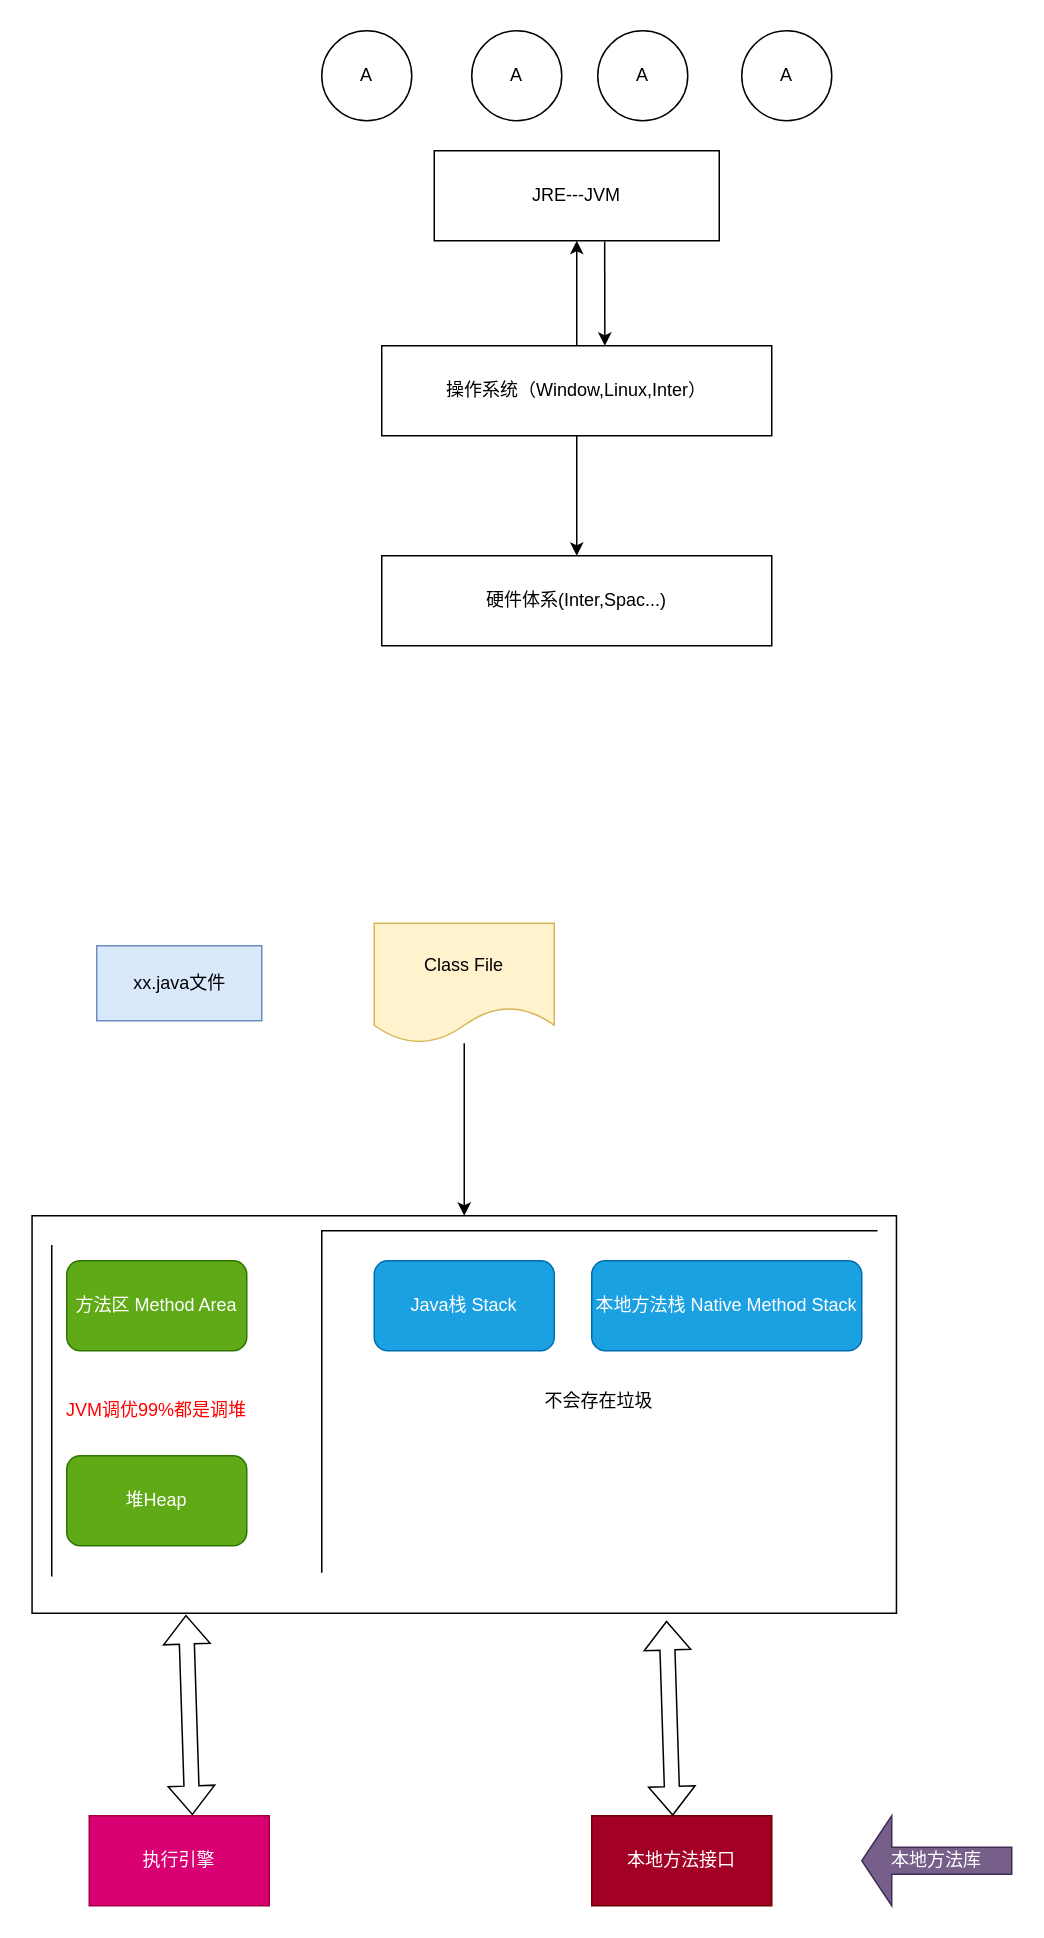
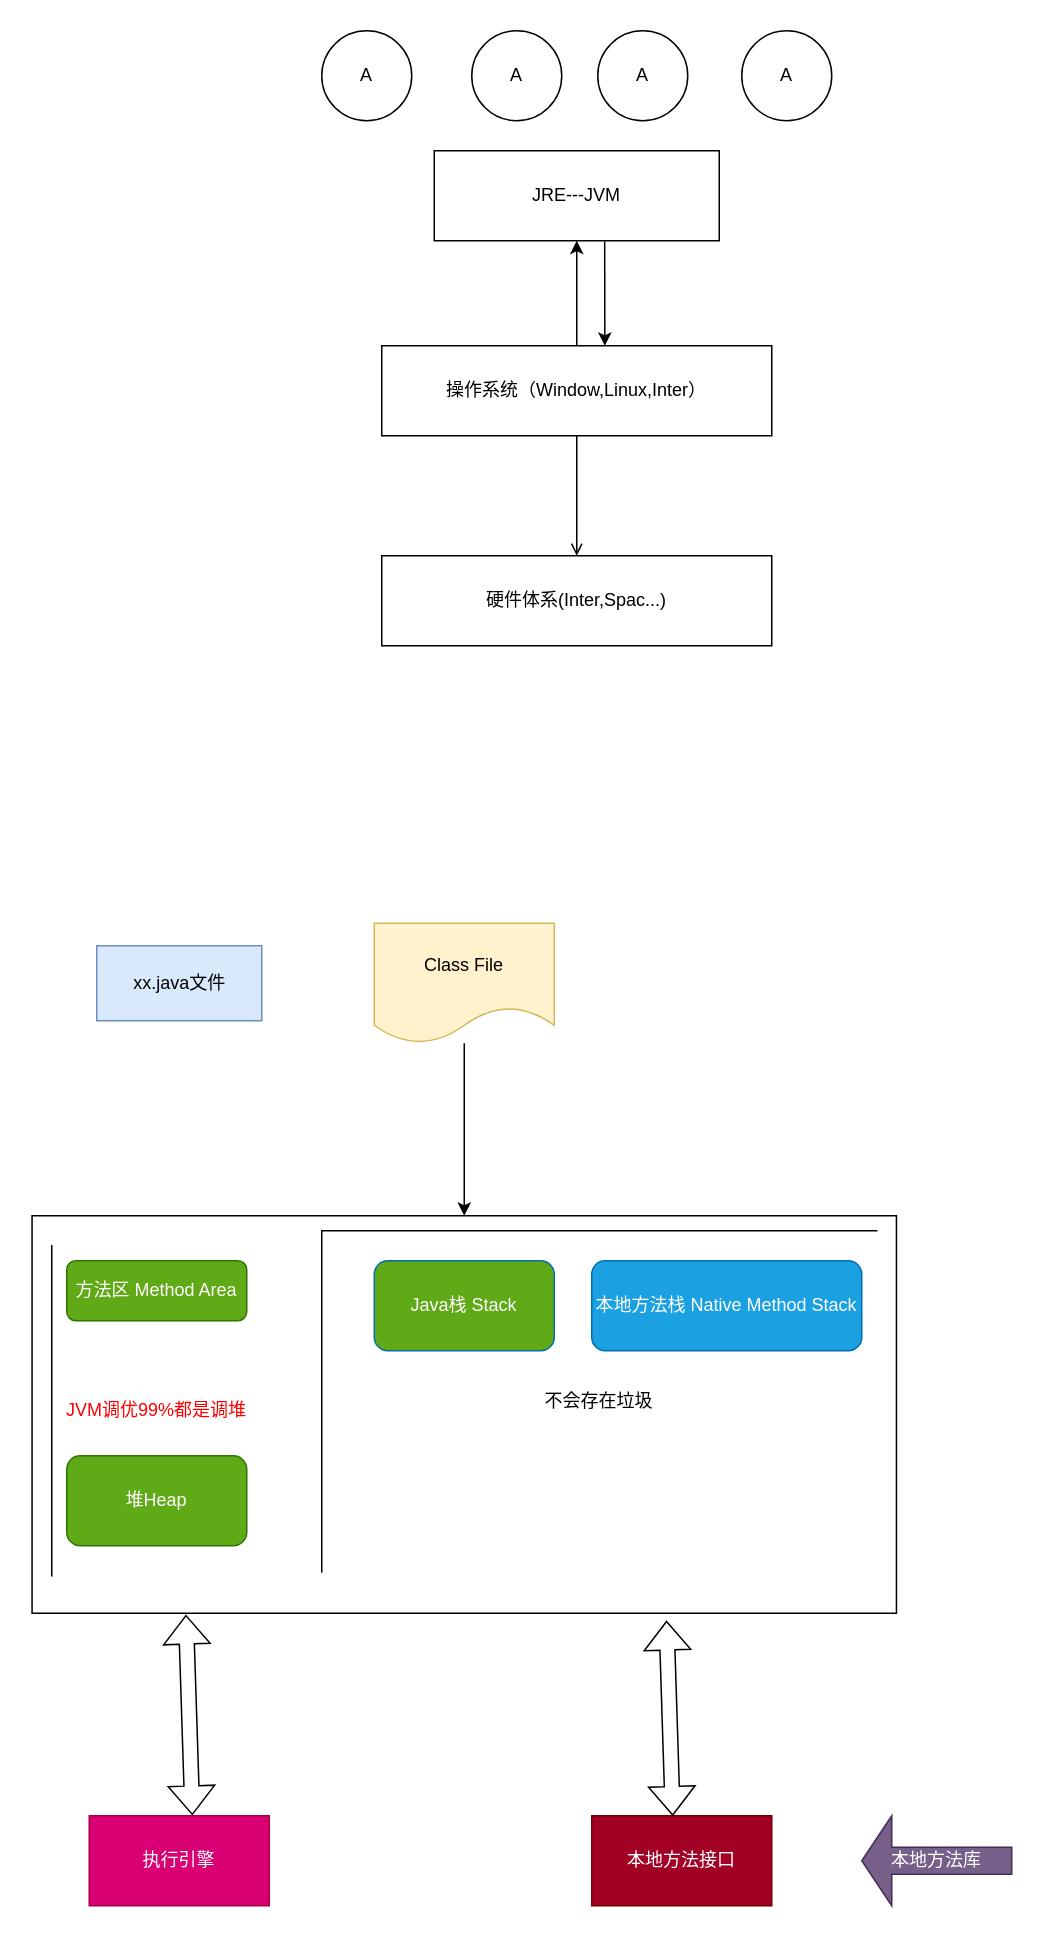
edge "操作系统（Window,Linux,Inter）" -> "硬件体系(Inter,Spac...)": arrowhead classic -> open
node "方法区 Method Area": size 180x90 -> 180x60
node "Java栈 Stack": fillcolor #1ba1e2 -> #60a917
